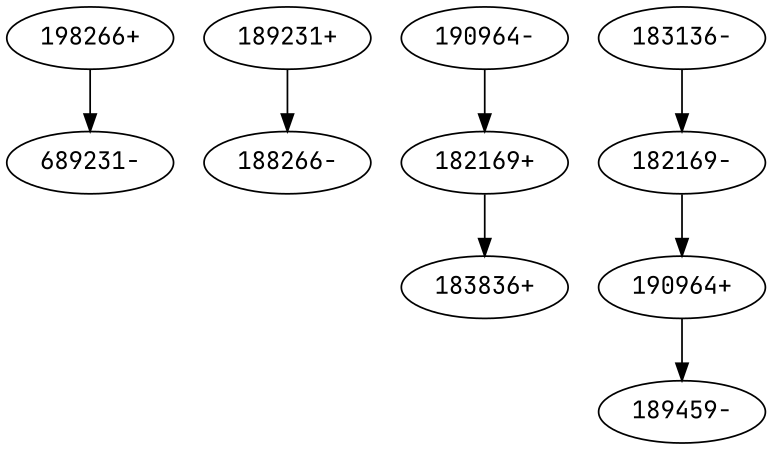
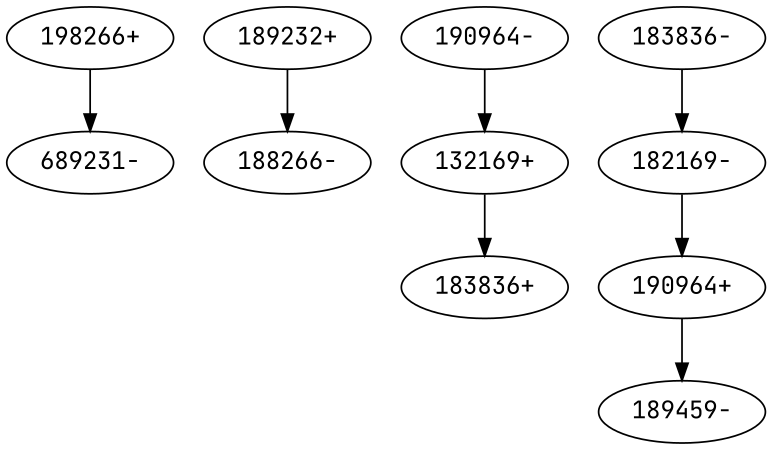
node "189231+": label "189231+" -> "189232+"
node "183136-": label "183136-" -> "183836-"
node "182169+": label "182169+" -> "132169+"
